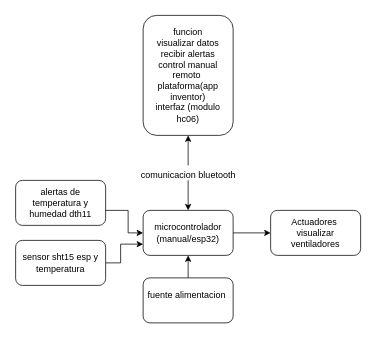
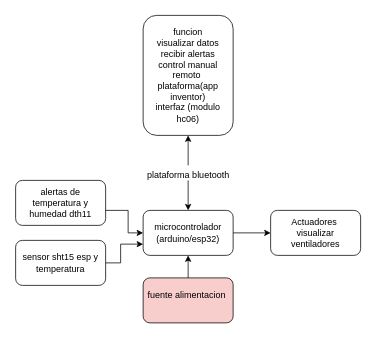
node "comunicacion bluetooth": label "comunicacion bluetooth" -> "plataforma bluetooth"
node "microcontrolador (manual/esp32)": label "microcontrolador (manual/esp32)" -> "microcontrolador (arduino/esp32)"
node "fuente alimentacion": fillcolor #ffffff -> #f8cecc
